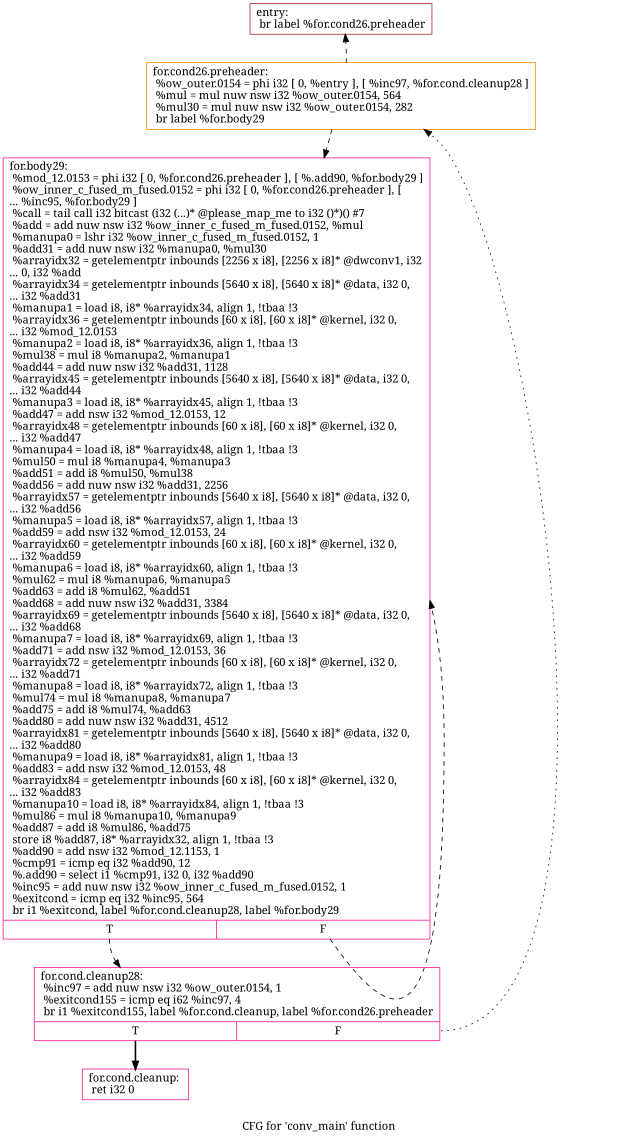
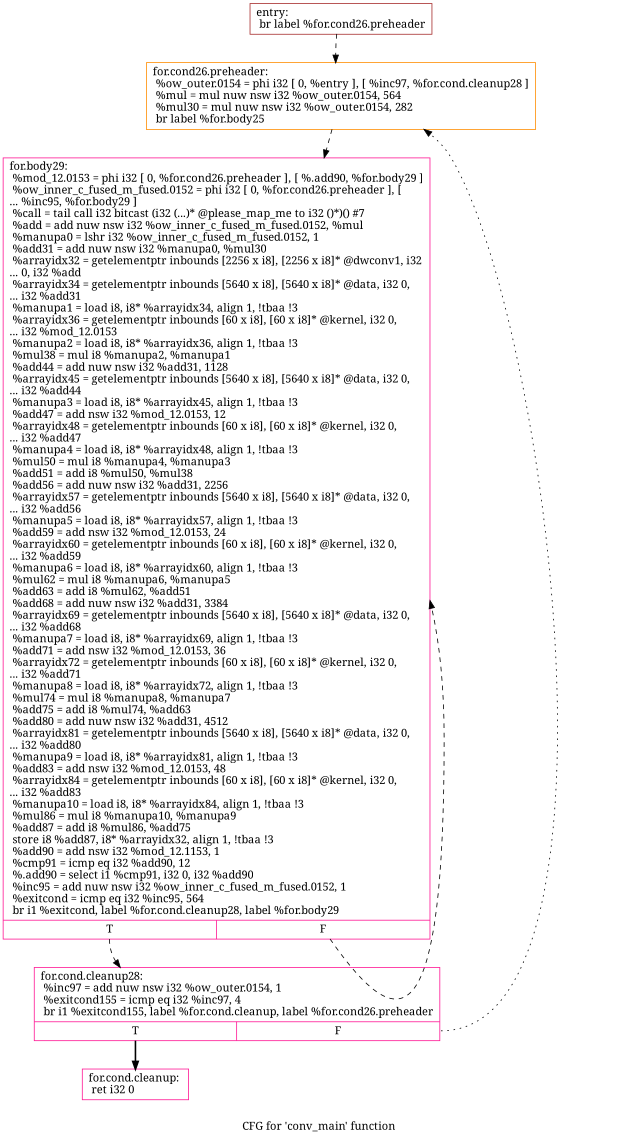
edge "for.cond26.preheader:" -> "entry:": reversed
node "for.cond26.preheader:": text "br label %for.body29" -> "br label %for.body25"
node "for.cond.cleanup28:": text "%exitcond155 = icmp eq i62 %inc97, 4" -> "%exitcond155 = icmp eq i32 %inc97, 4"
